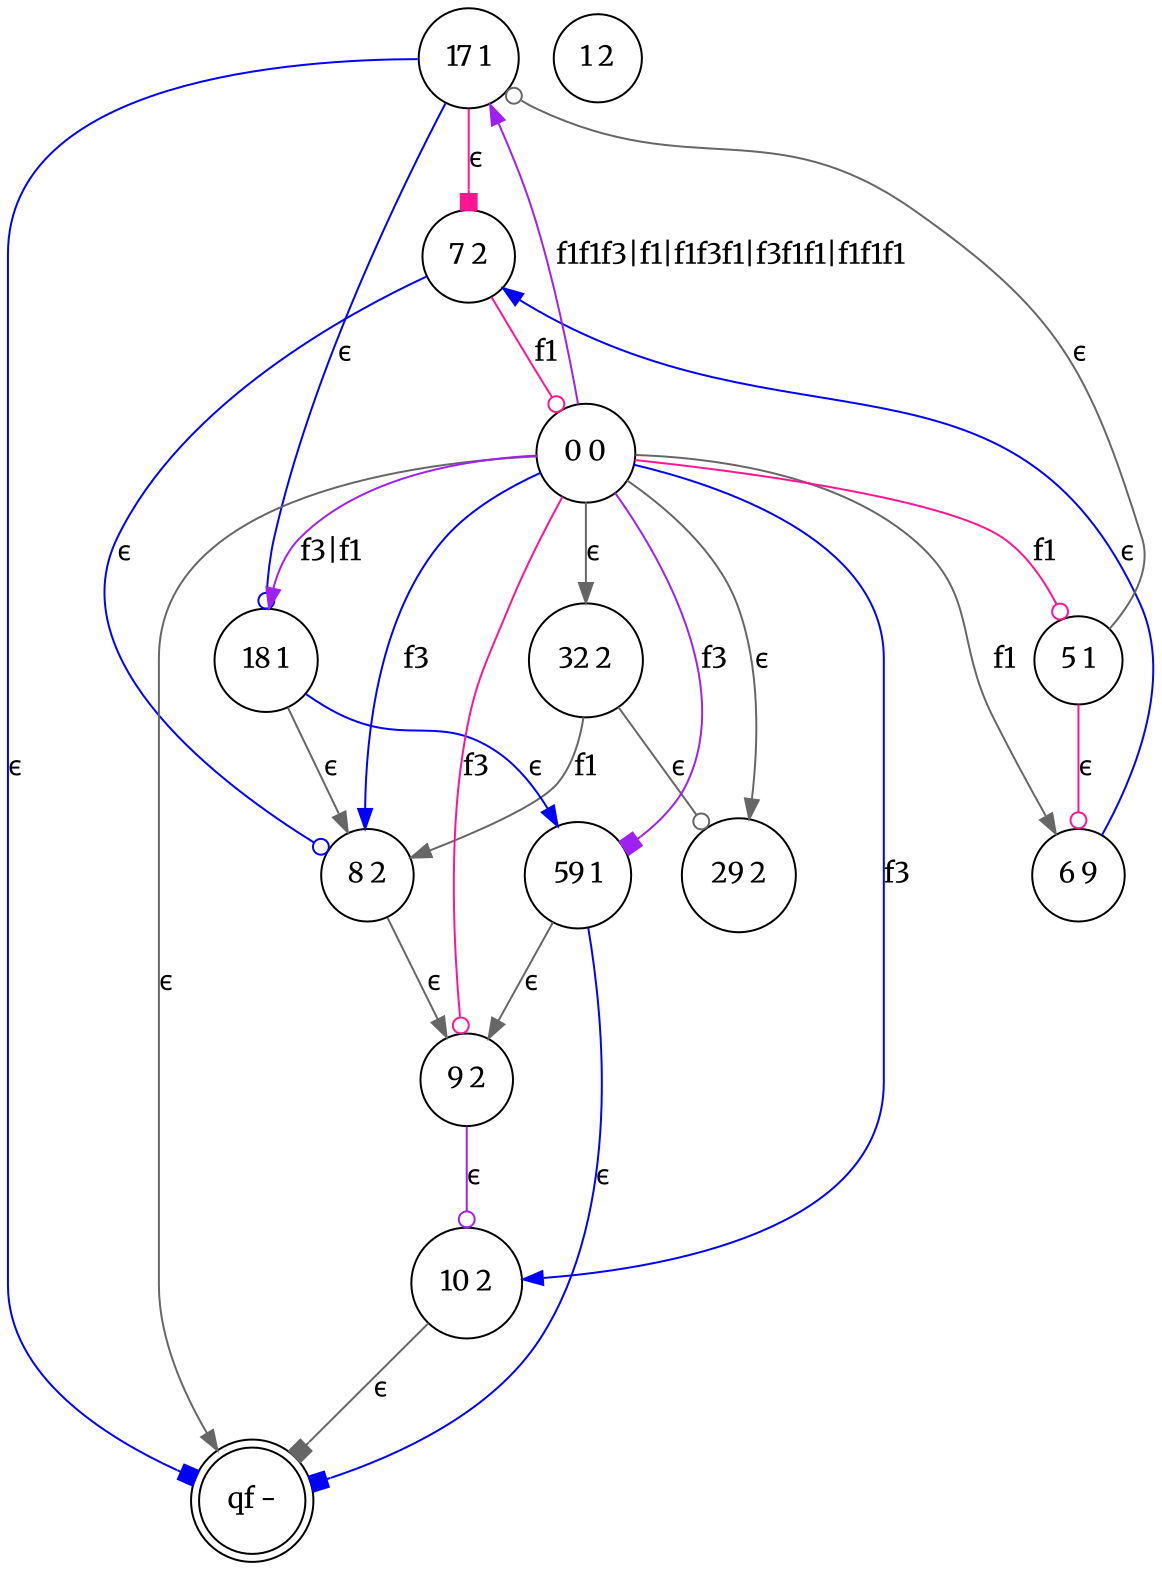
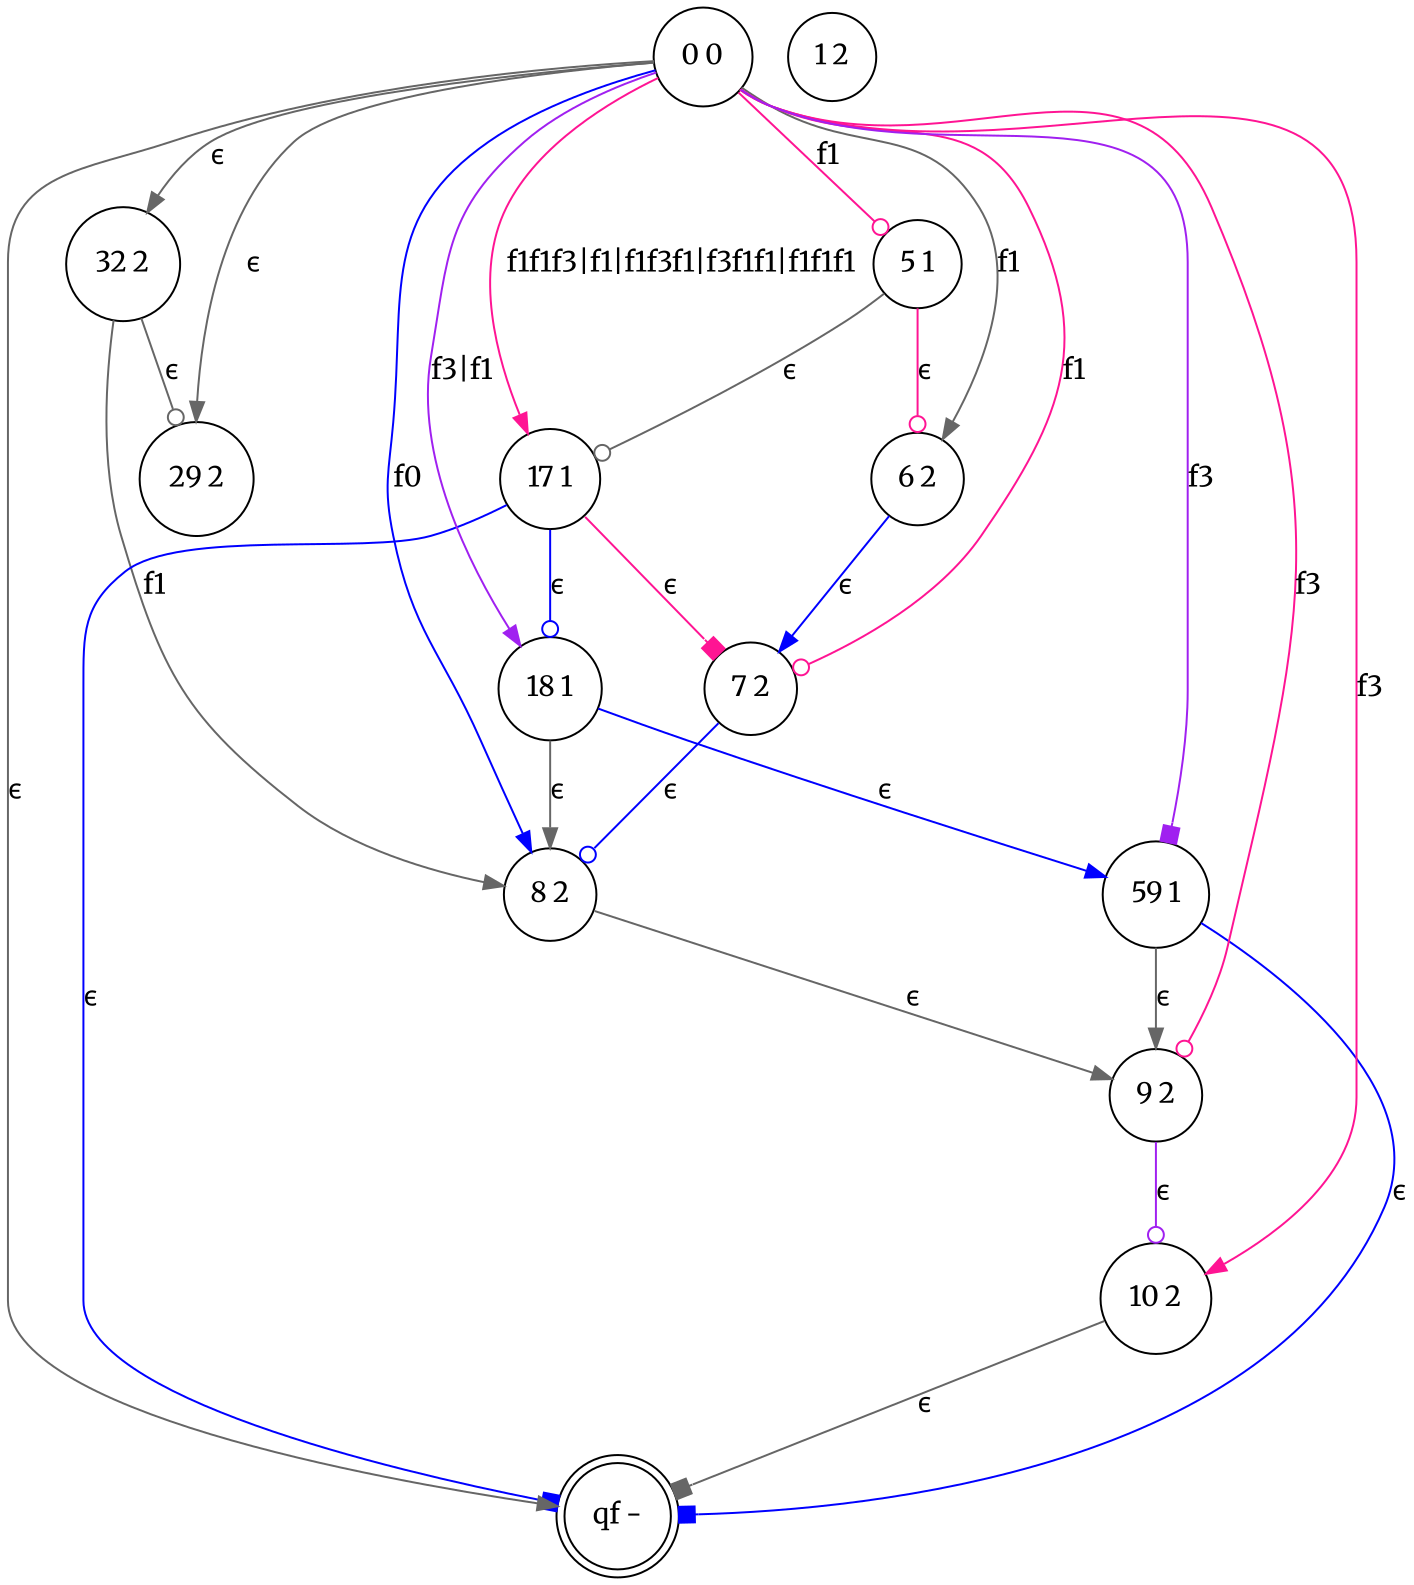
edge "0 0" -> "17 1": color purple -> deeppink
edge "7 2" -> "0 0": reversed
edge "0 0" -> "8 2": label "f3" -> "f0"
node "6 9": label "6 9" -> "6 2"
edge "0 0" -> "10 2": color blue -> deeppink
